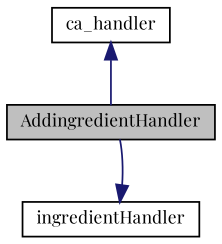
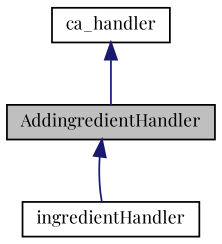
edge "AddingredientHandler" -> "ingredientHandler": reversed
